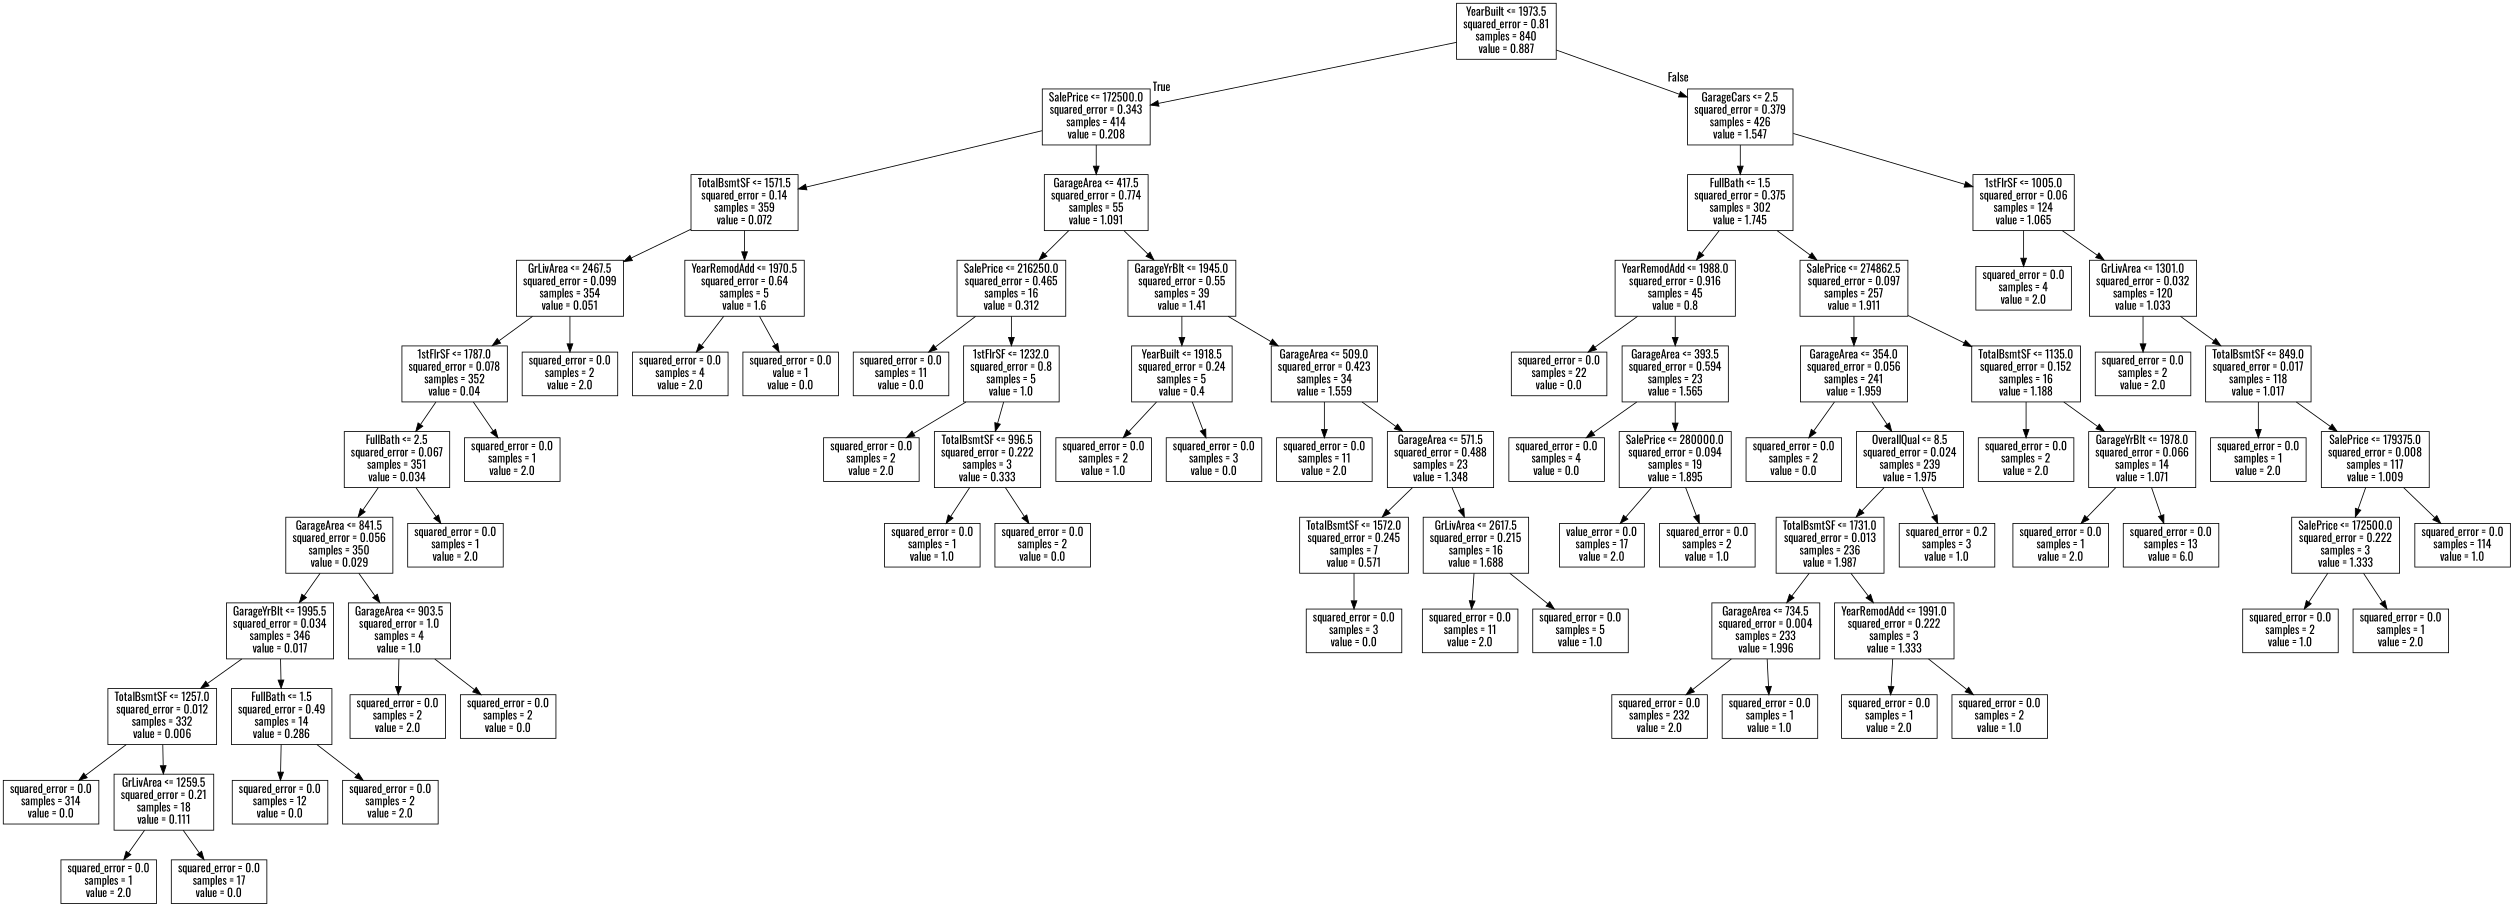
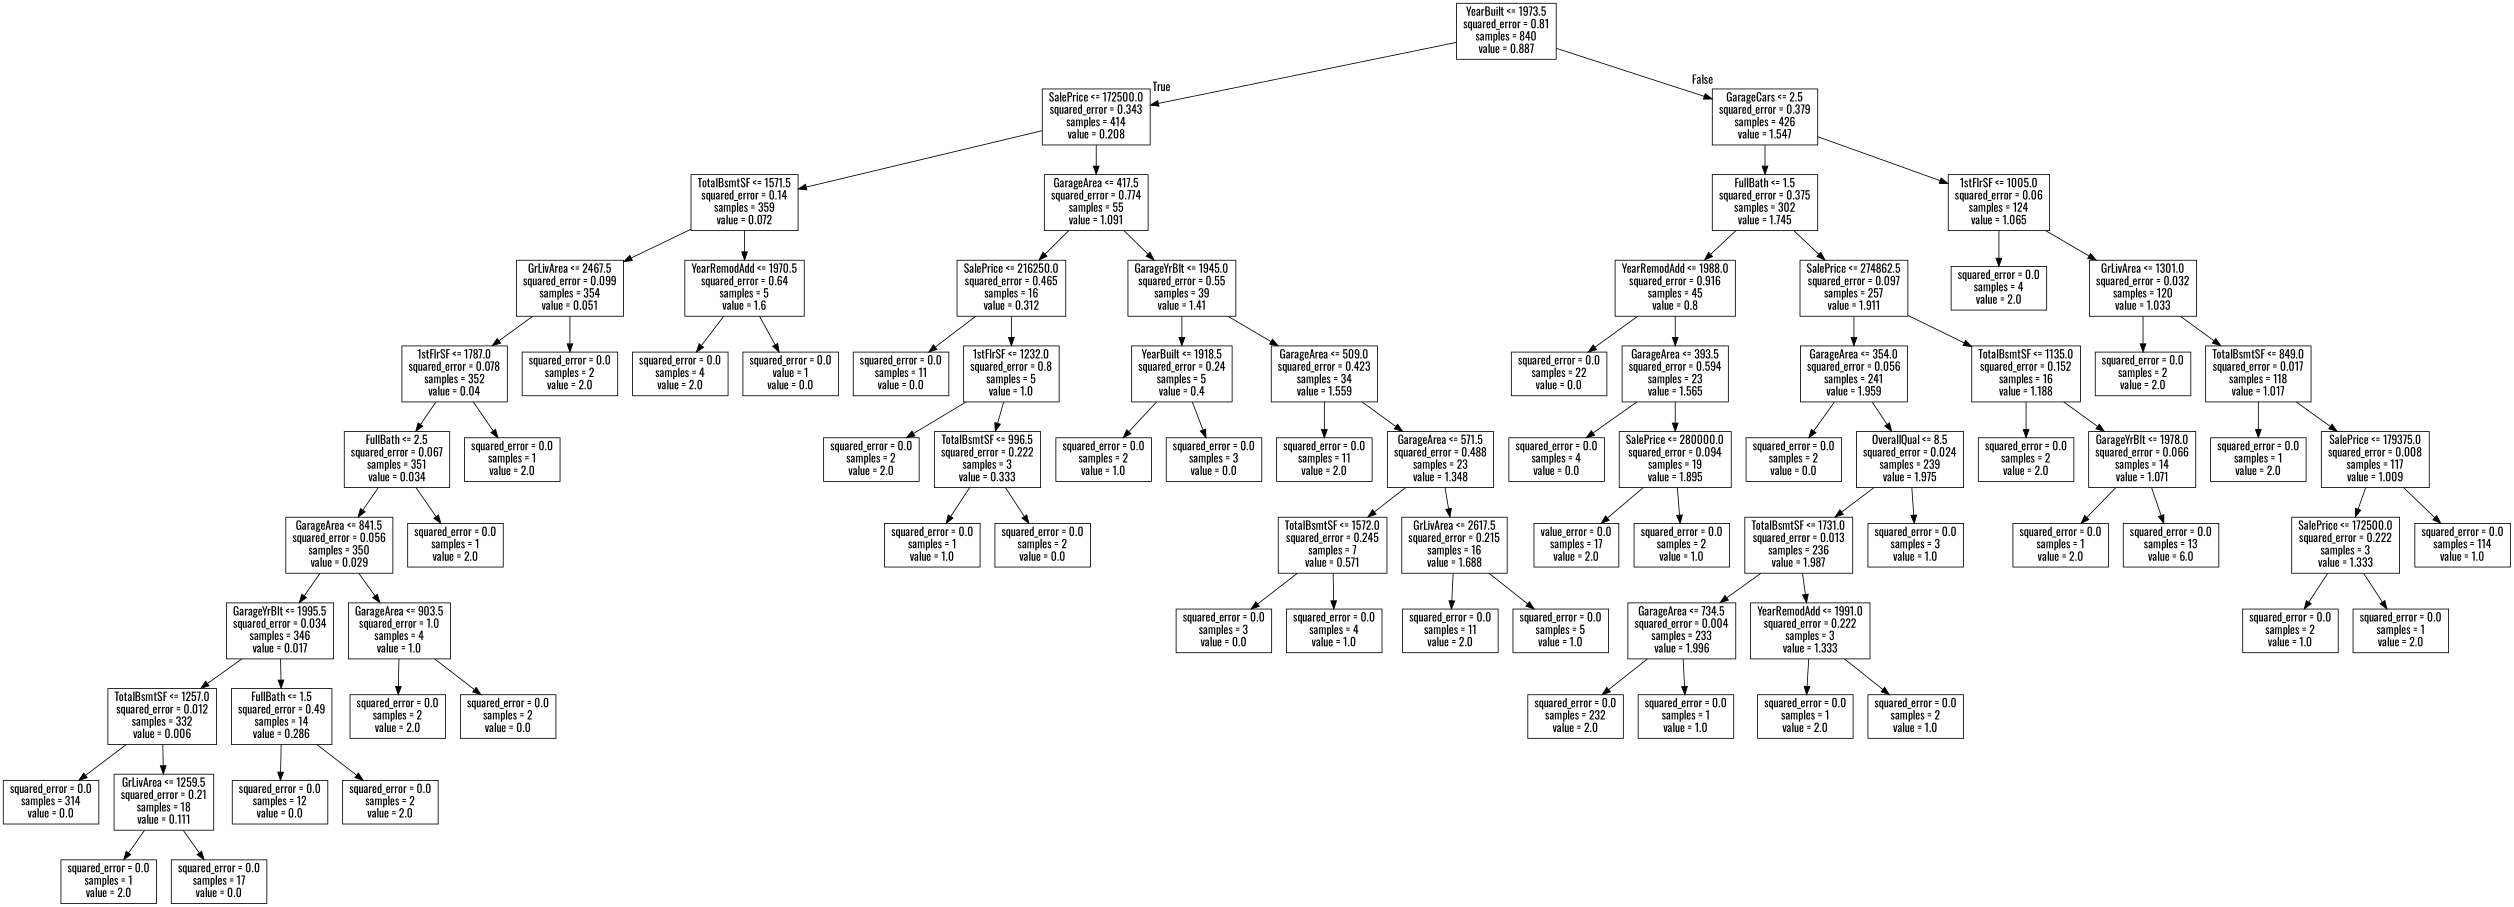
node "squared_error = 0.2 samples = 3 value = 1.0": label "squared_error = 0.2 samples = 3 value = 1.0" -> "squared_error = 0.0 samples = 3 value = 1.0"
node "squared_error = 0.0 samples = 4 value = 1.0": added
